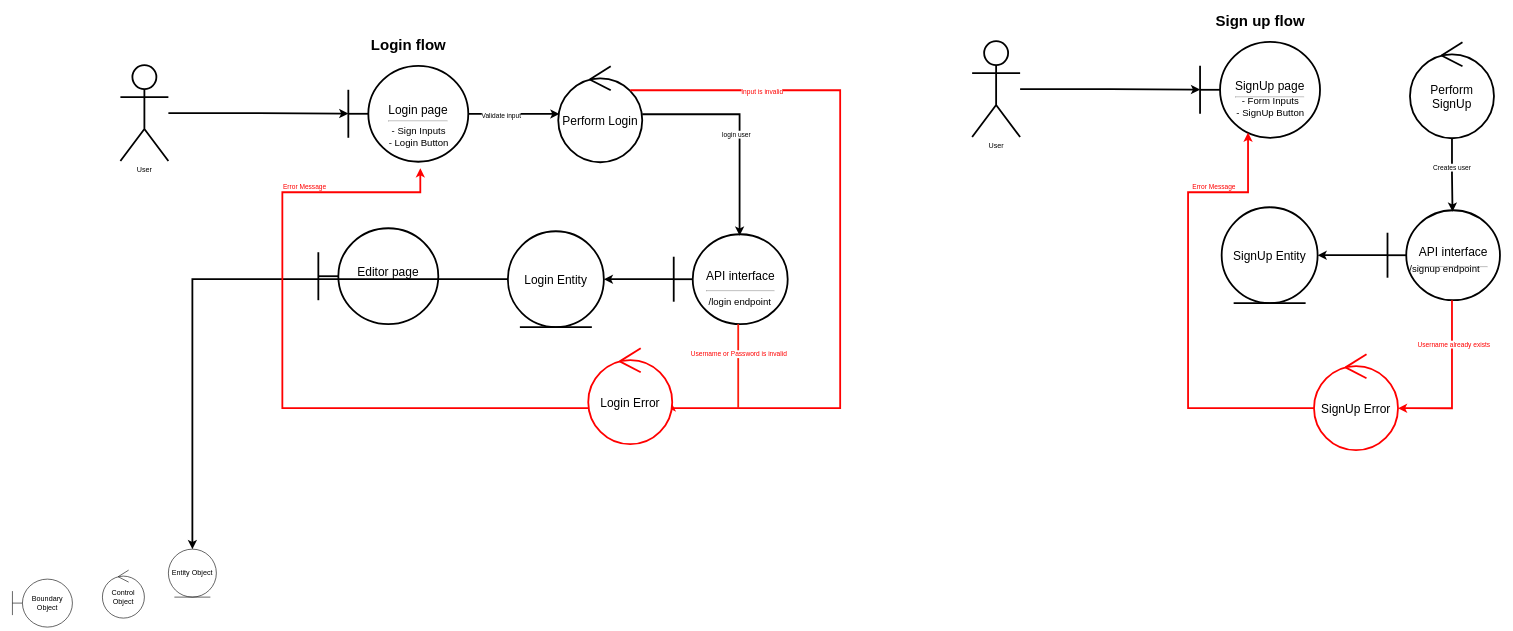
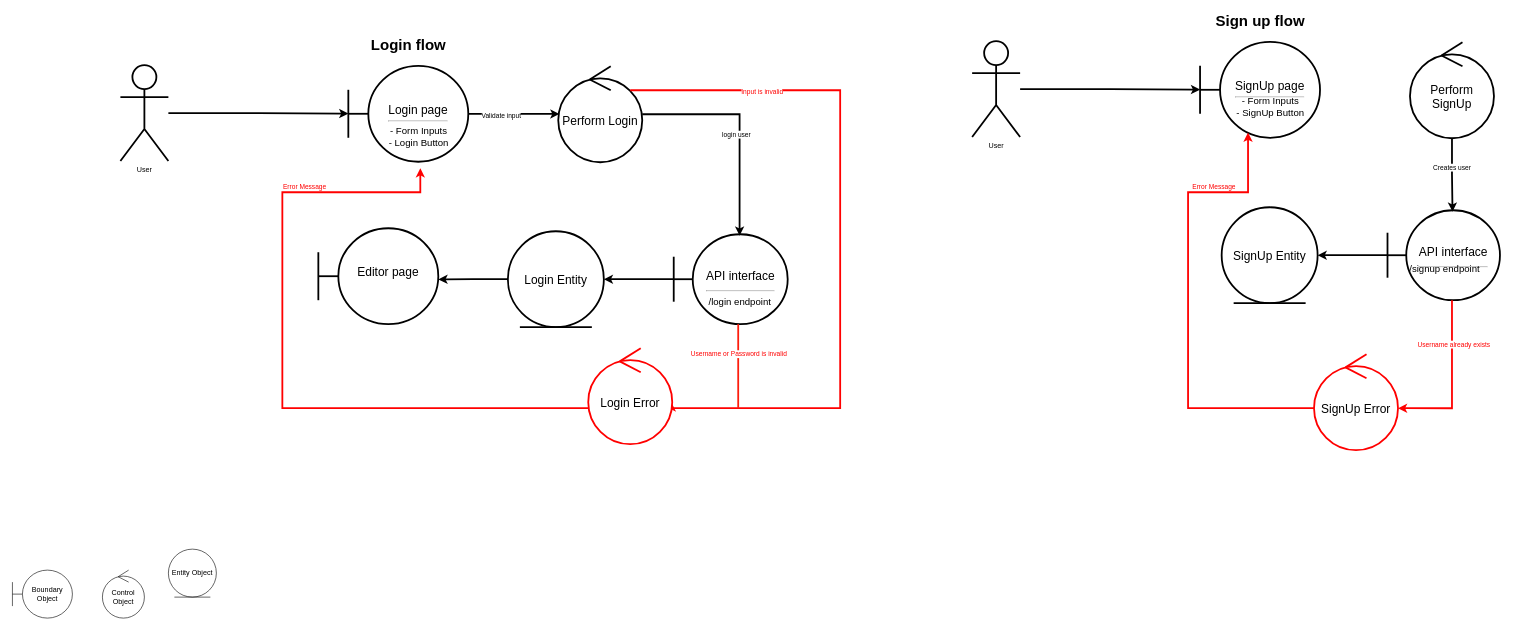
node "- Sign Inputs - Login Button": label "- Sign Inputs - Login Button" -> "- Form Inputs - Login Button"
edge "Login Entity" -> "Entity Object": now "Login Entity" -> "Editor page"
node "Boundary Object": moved (42, 603) -> (42, 594)
